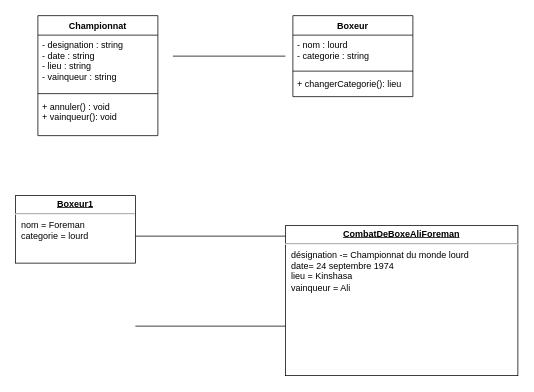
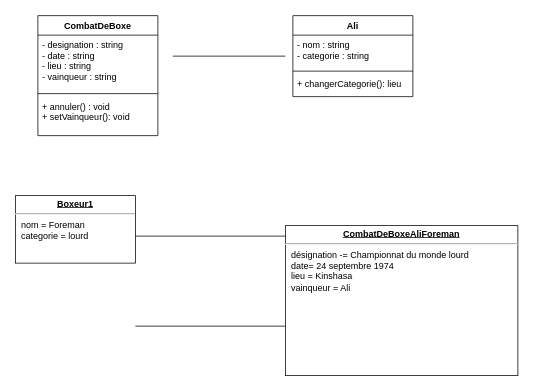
node "Championnat": label "Championnat" -> "CombatDeBoxe"
node "Boxeur": label "Boxeur" -> "Ali"
node "- nom : lourd - categorie : string": label "- nom : lourd - categorie : string" -> "- nom : string - categorie : string"
node "+ annuler() : void + vainqueur(): void": label "+ annuler() : void + vainqueur(): void" -> "+ annuler() : void + setVainqueur(): void"
